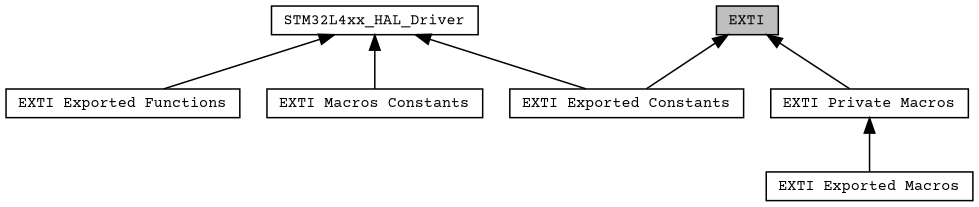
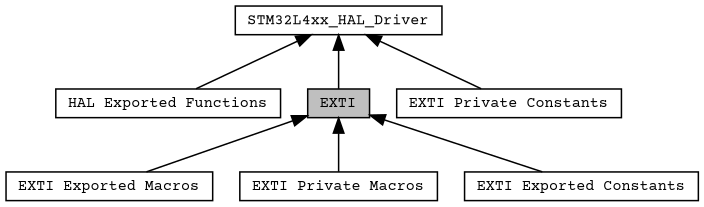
edge "EXTI Exported Constants" -> "STM32L4xx_HAL_Driver": now "EXTI" -> "STM32L4xx_HAL_Driver"
node "EXTI Exported Functions": label "EXTI Exported Functions" -> "HAL Exported Functions"
node "EXTI Macros Constants": label "EXTI Macros Constants" -> "EXTI Private Constants"
edge "EXTI Exported Macros" -> "EXTI Private Macros": now "EXTI Exported Macros" -> "EXTI"
